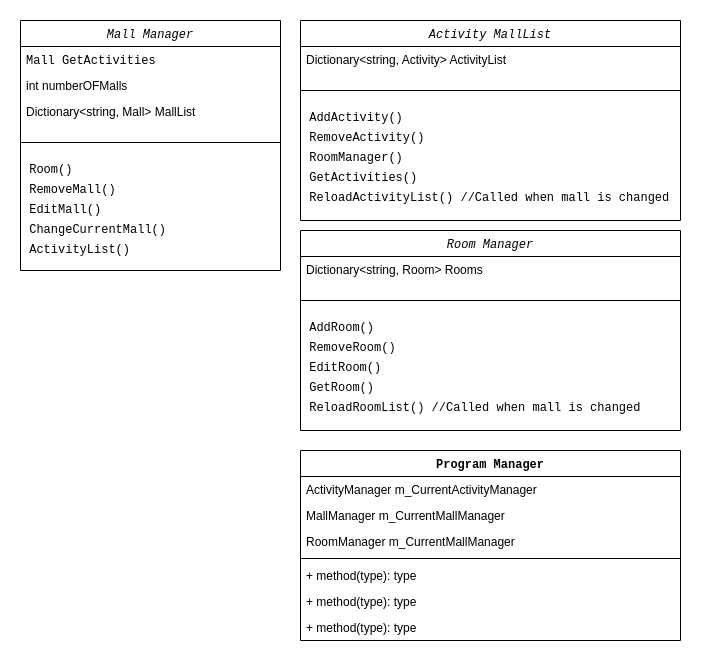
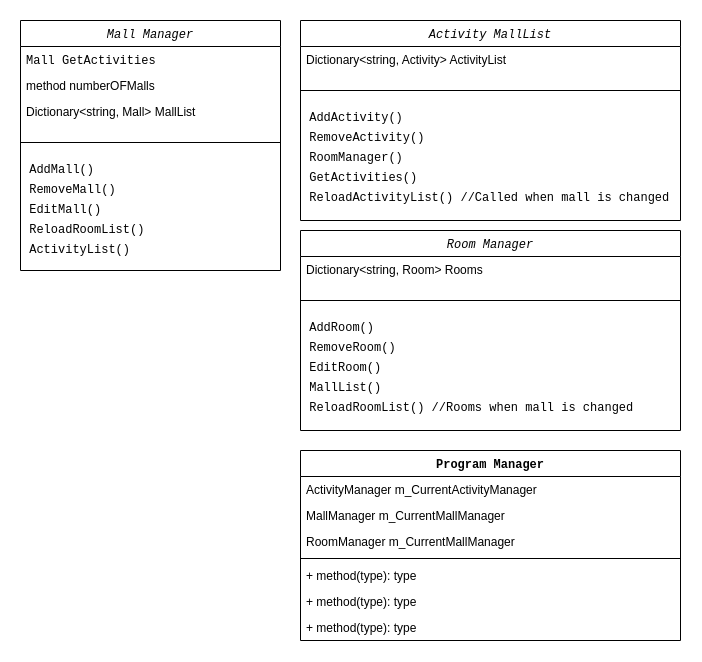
node "int numberOFMalls": label "int numberOFMalls" -> "method numberOFMalls"
node "Room()": label "Room()" -> "AddMall()"
node "ChangeCurrentMall()": label "ChangeCurrentMall()" -> "ReloadRoomList()"
node "GetRoom()": label "GetRoom()" -> "MallList()"
node "ReloadRoomList() //Called when mall is changed": label "ReloadRoomList() //Called when mall is changed" -> "ReloadRoomList() //Rooms when mall is changed"
